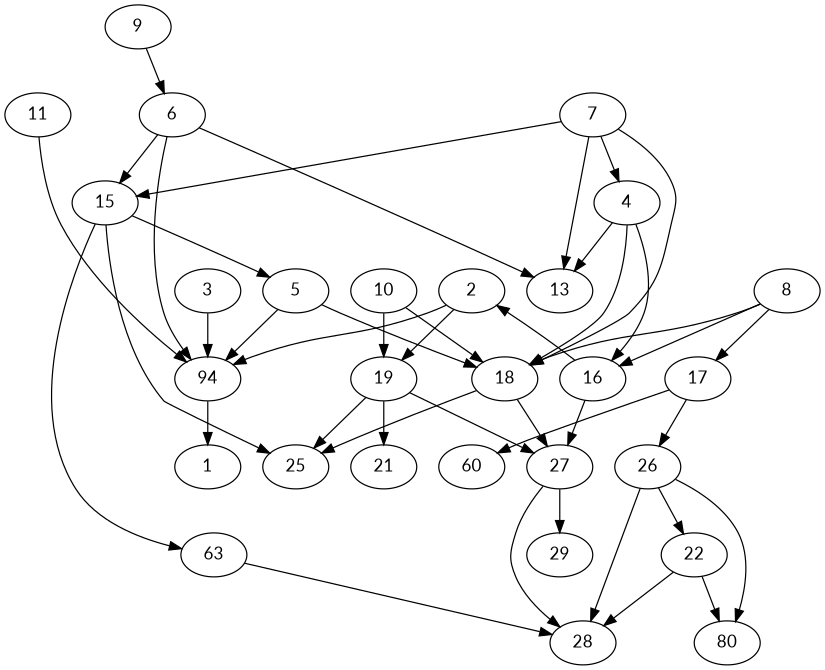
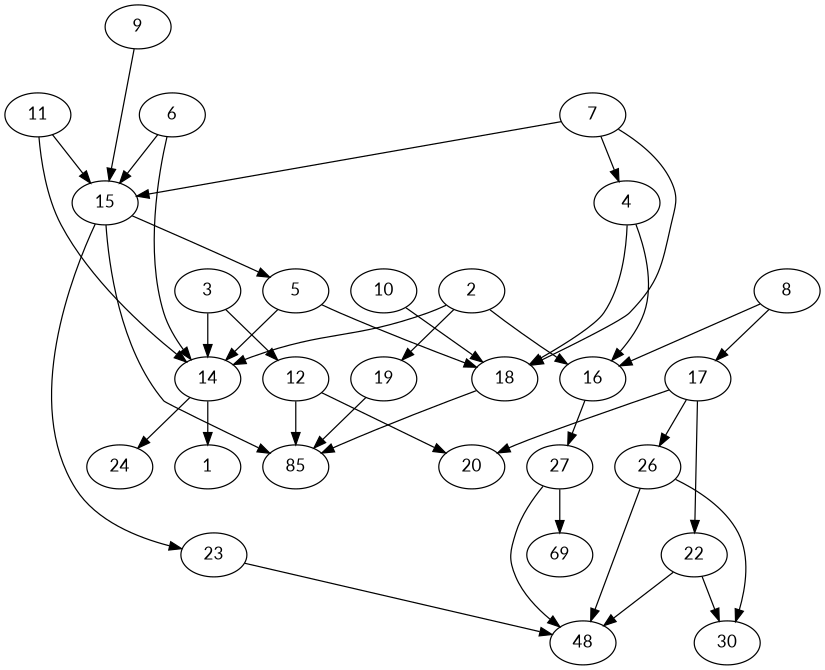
edge "9" -> "6": now "9" -> "15"
edge "11" -> "15": added
node "13": removed
edge "10" -> "19": removed
edge "8" -> "18": removed
edge "16" -> "2": reversed
node "94": label "94" -> "14"
node "12": added
edge "18" -> "27": removed
edge "19" -> "27": removed
node "24": added
node "25": label "25" -> "85"
node "21": removed
node "60": label "60" -> "20"
edge "26" -> "22": now "17" -> "22"
node "63": label "63" -> "23"
node "29": label "29" -> "69"
node "28": label "28" -> "48"
node "80": label "80" -> "30"
